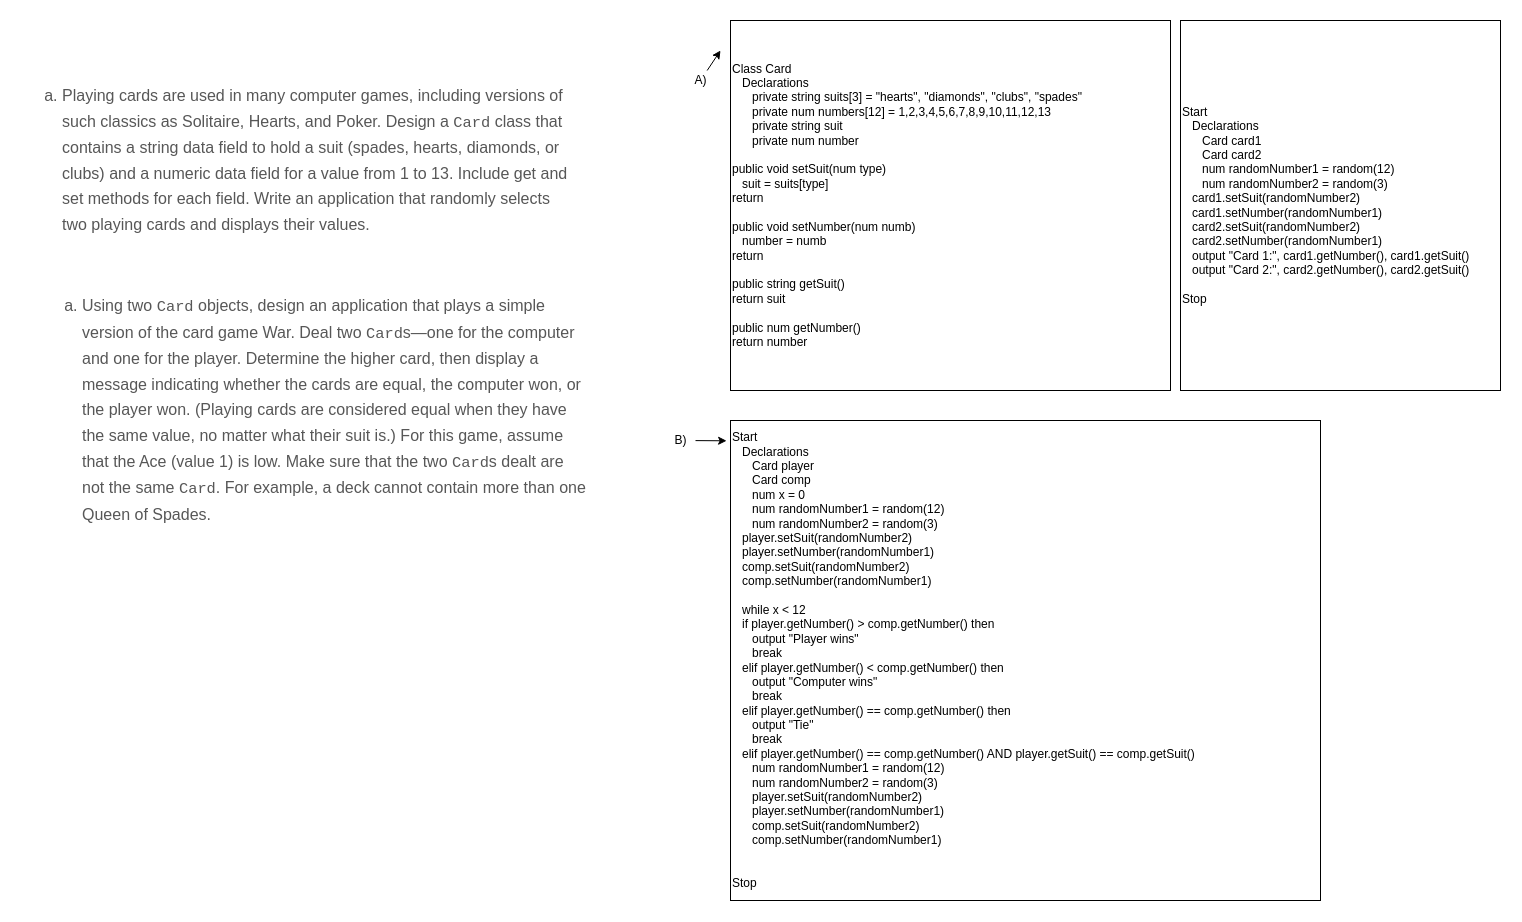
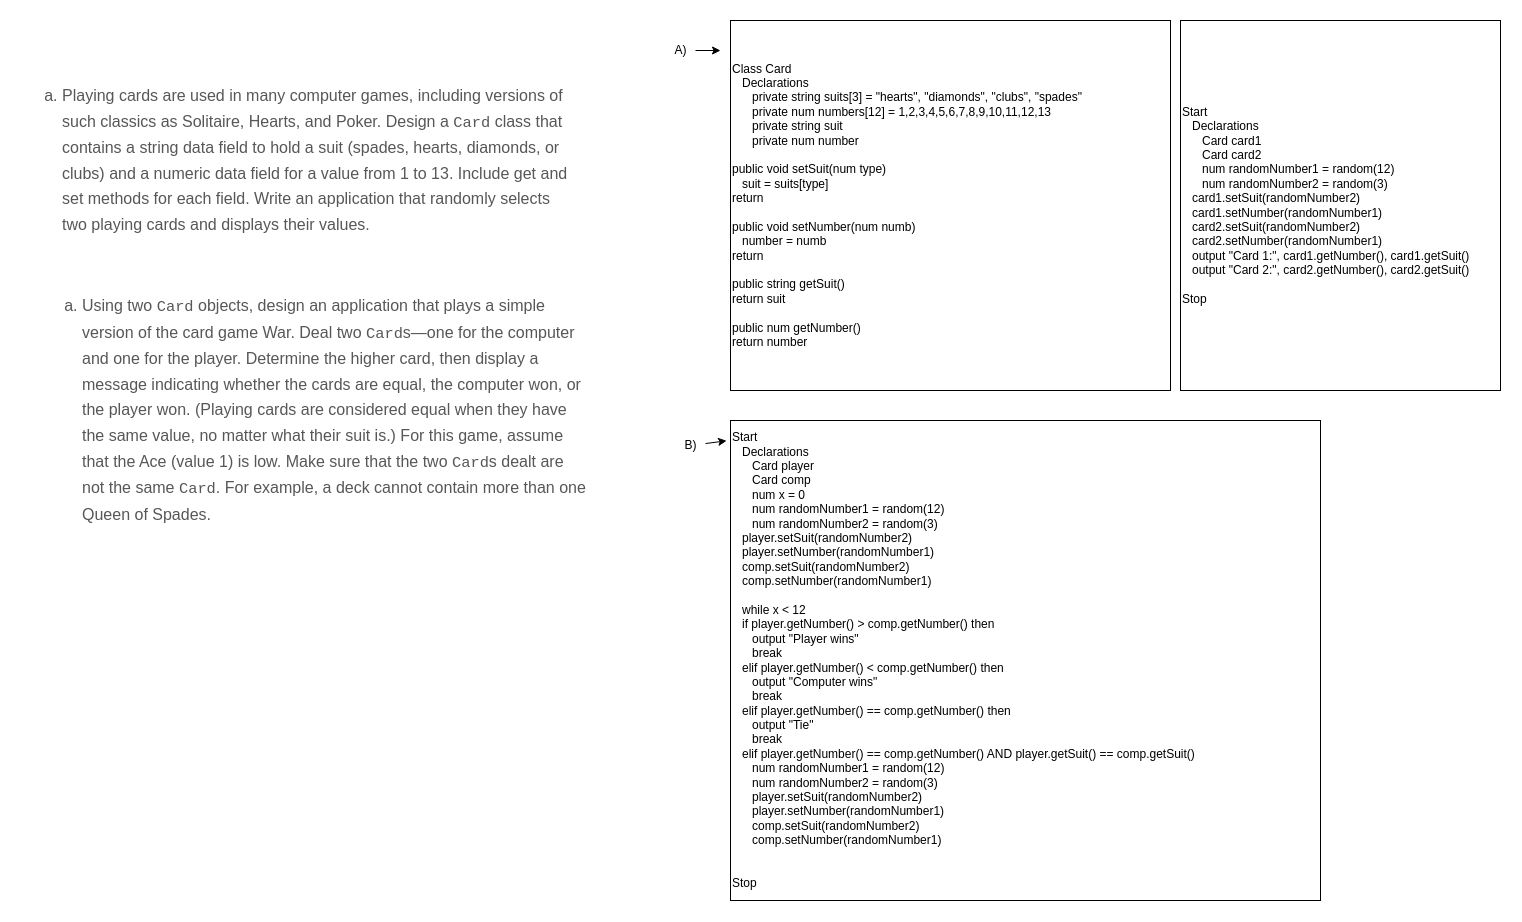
node "A)": moved (701, 81) -> (681, 51)
node "B)": moved (681, 441) -> (691, 446)
